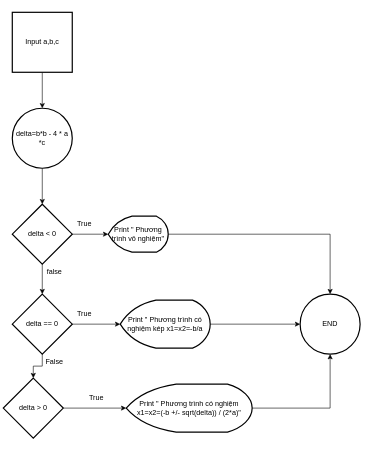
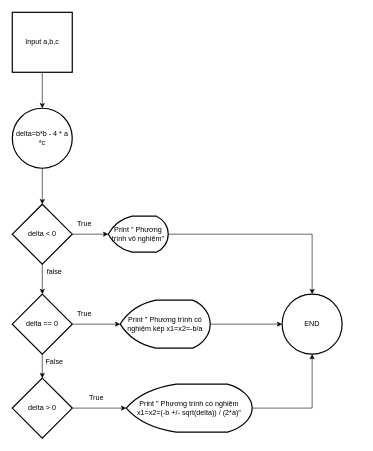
node "END": moved (330, 324) -> (312, 324)
node "delta > 0": moved (33, 408) -> (42, 408)
